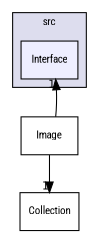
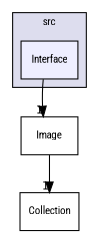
edge "Image" -> "Interface": reversed
